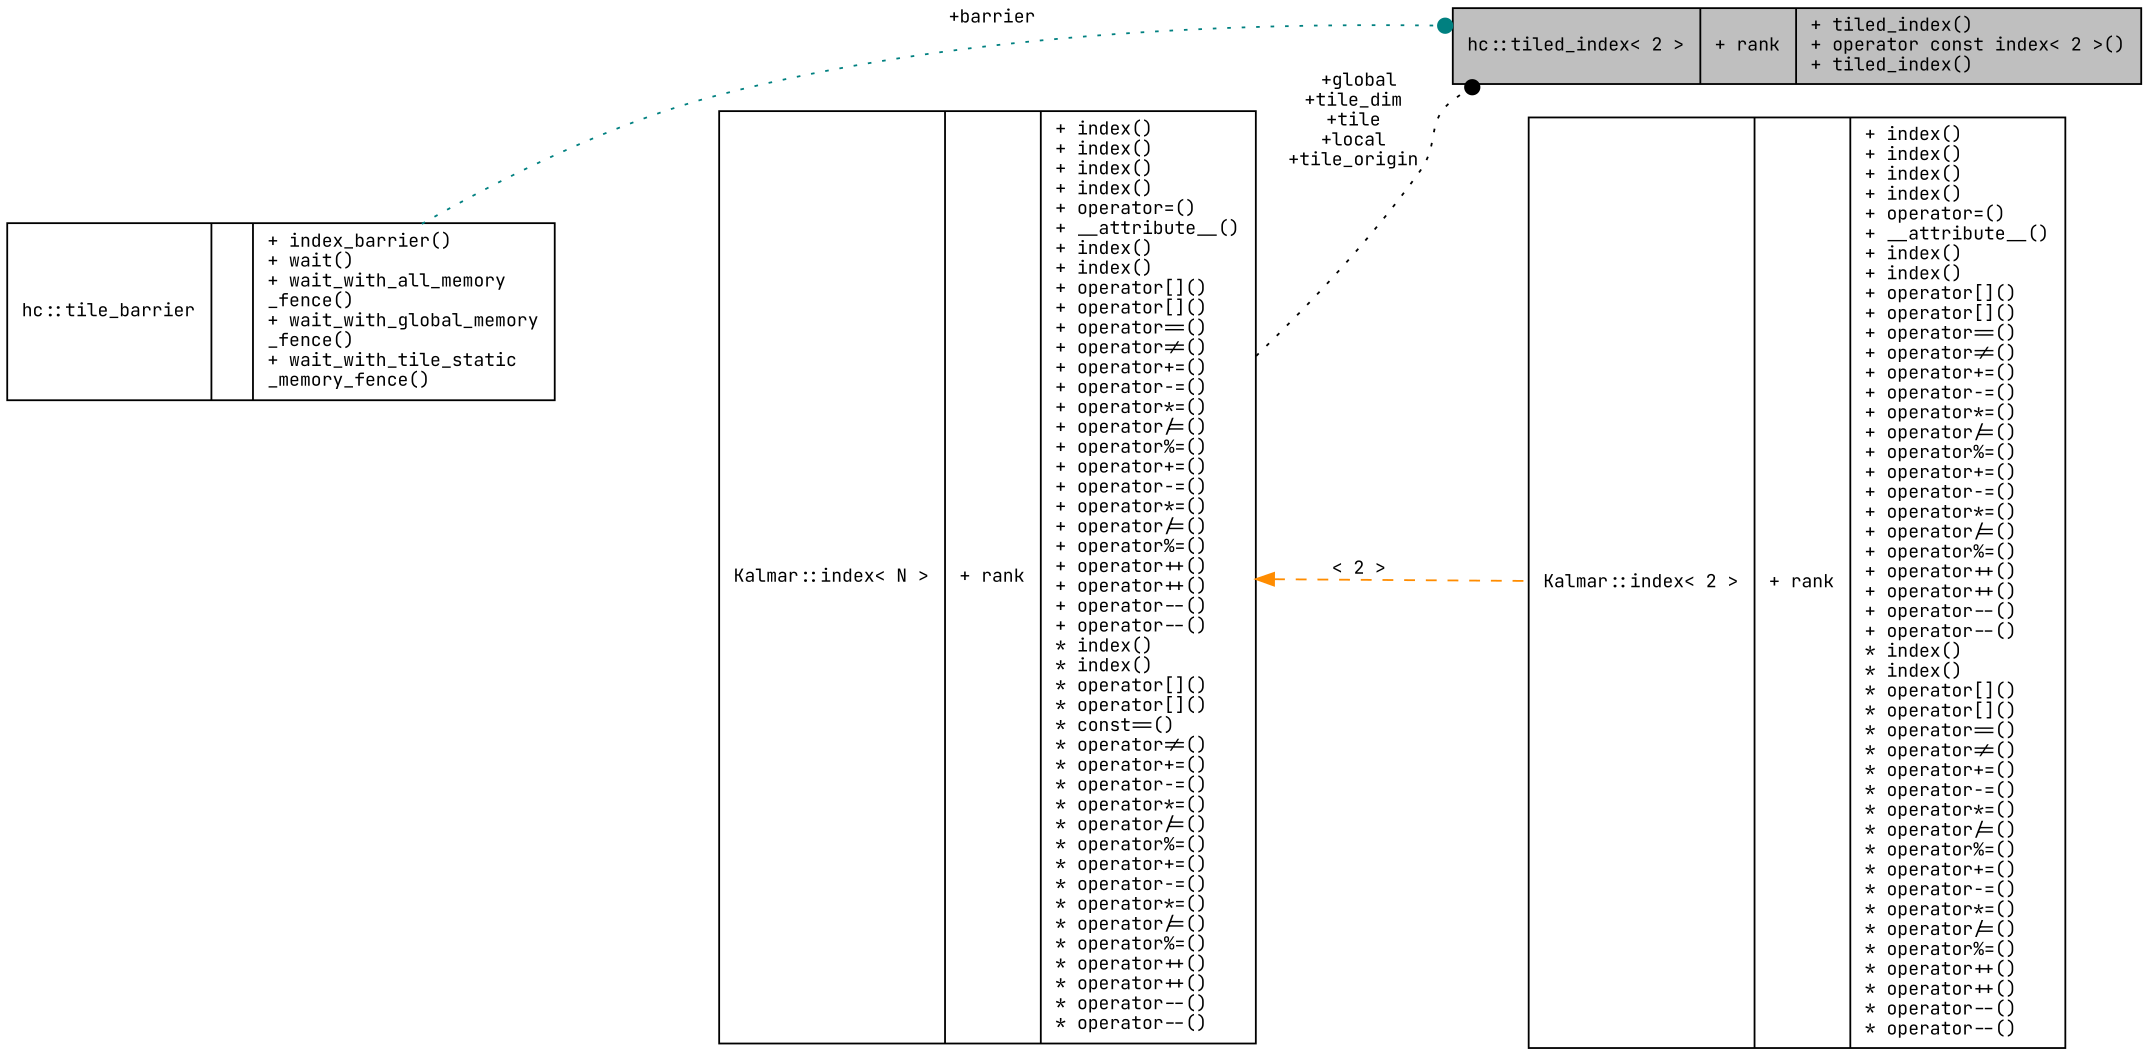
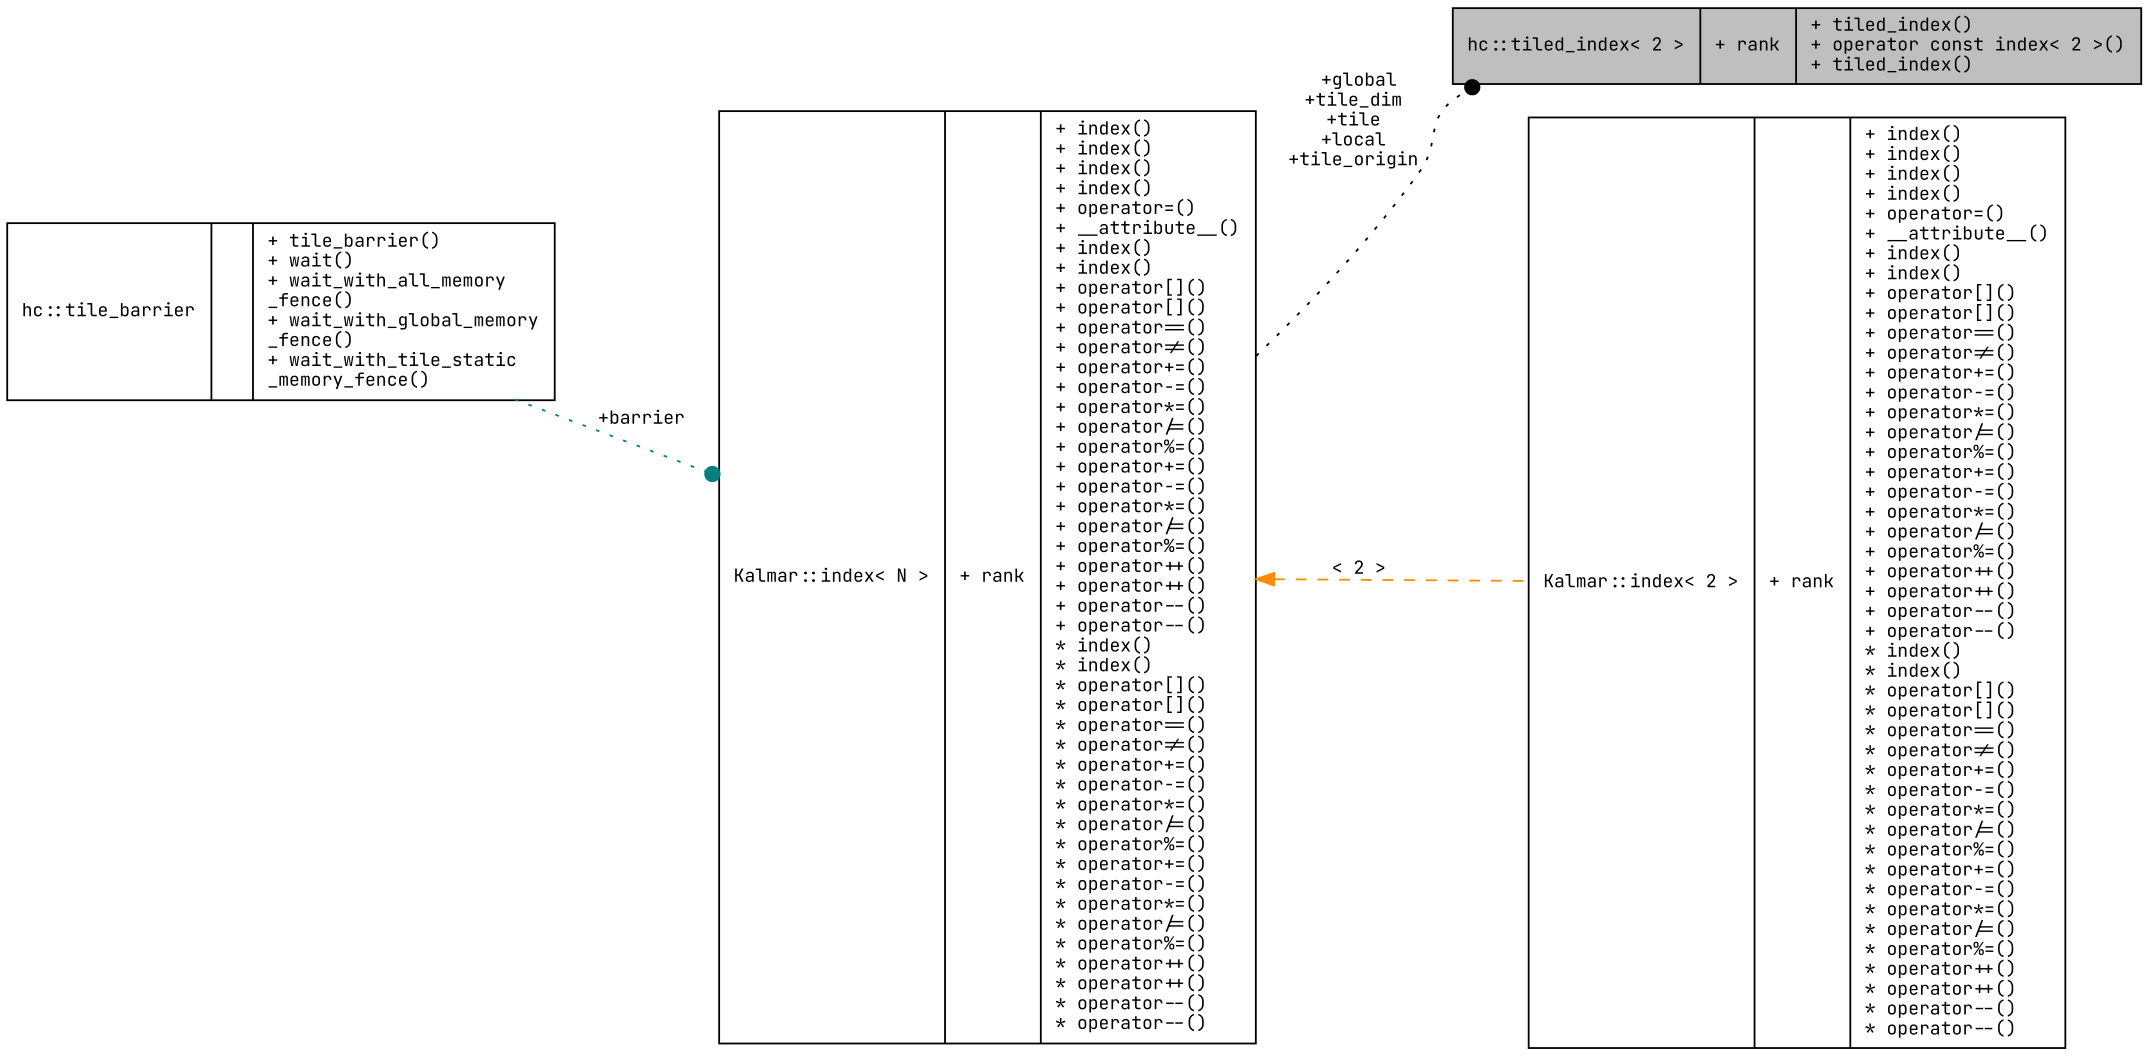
edge "hc::tile_barrier" -> "hc::tiled_index< 2 >": now "hc::tile_barrier" -> "Kalmar::index< N >"
node "hc::tile_barrier": text "+ index_barrier()" -> "+ tile_barrier()"
node "Kalmar::index< N >": text "* const==()" -> "* operator==()"
